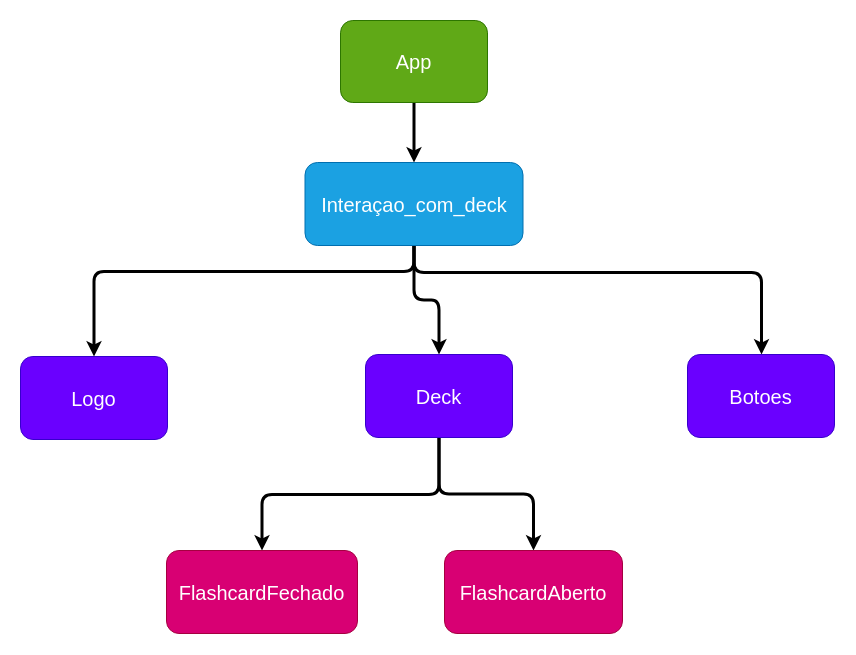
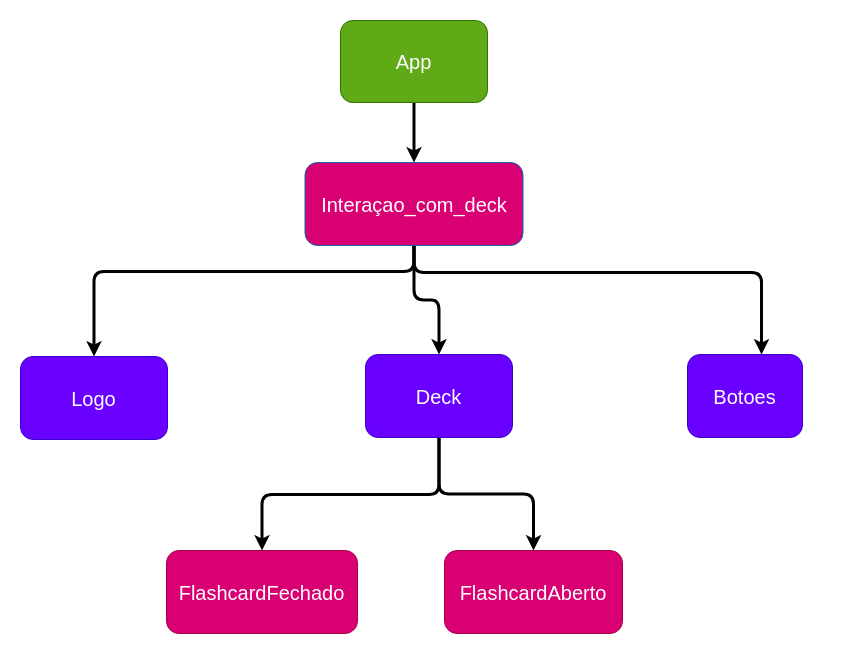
node "Interaçao_com_deck": fillcolor #1ba1e2 -> #d80073
node "Botoes": size 147x83 -> 115x83
